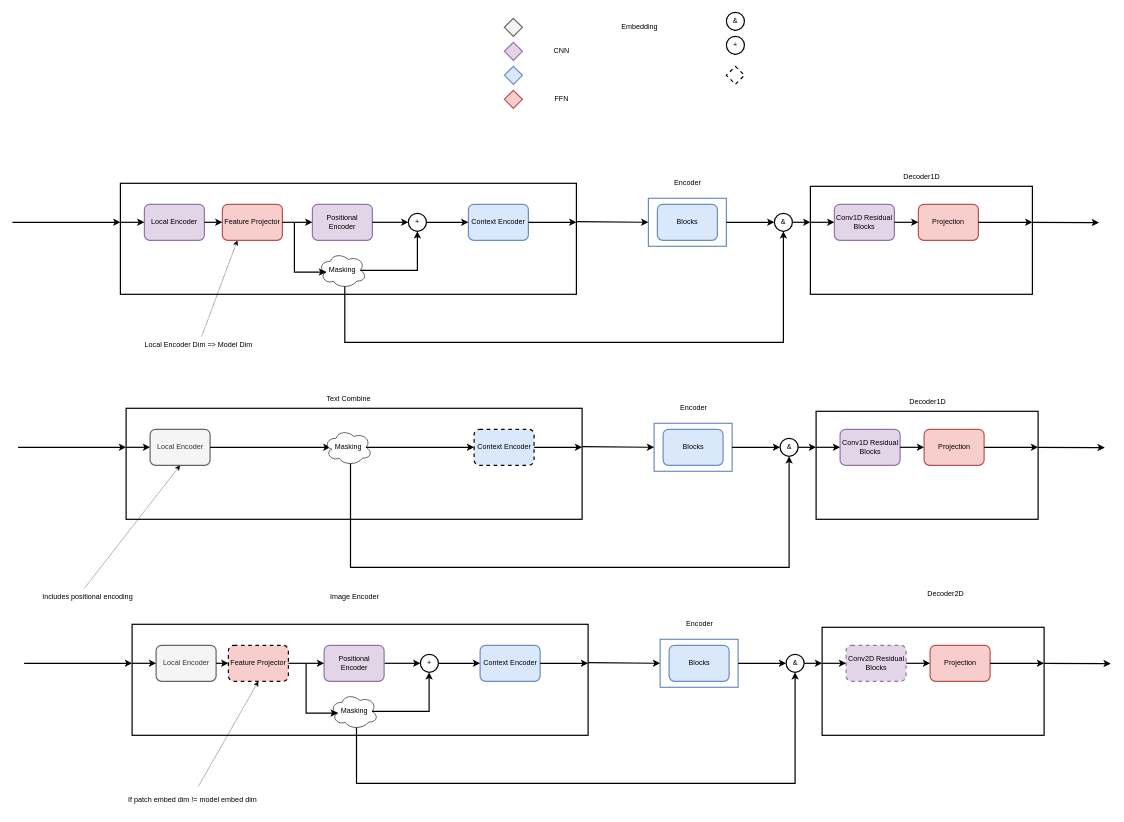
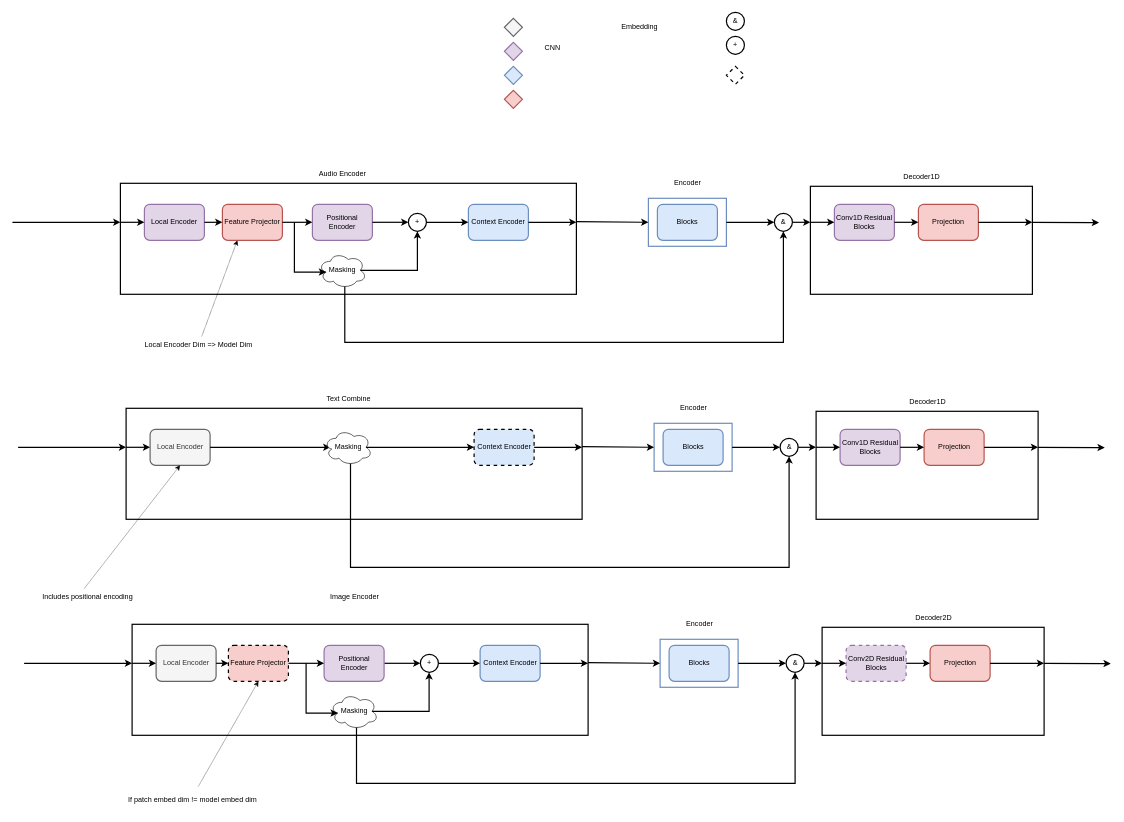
node "CNN": moved (561, 51) -> (552, 48)
node "FFN": removed
node "Audio Encoder": added
node "Decoder2D": moved (945, 594) -> (933, 618)
